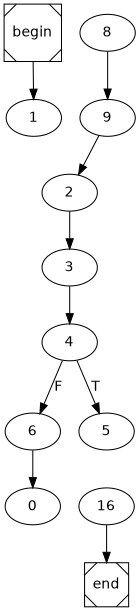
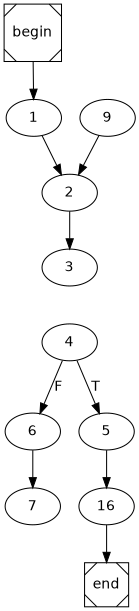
node "8": removed
edge "1" -> "2": added
edge "3" -> "4": removed
edge "5" -> "16": added
node "0": label "0" -> "7"
